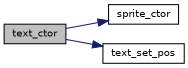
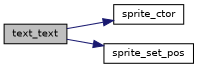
node "text_ctor": label "text_ctor" -> "text_text"
node "text_set_pos": label "text_set_pos" -> "sprite_set_pos"
